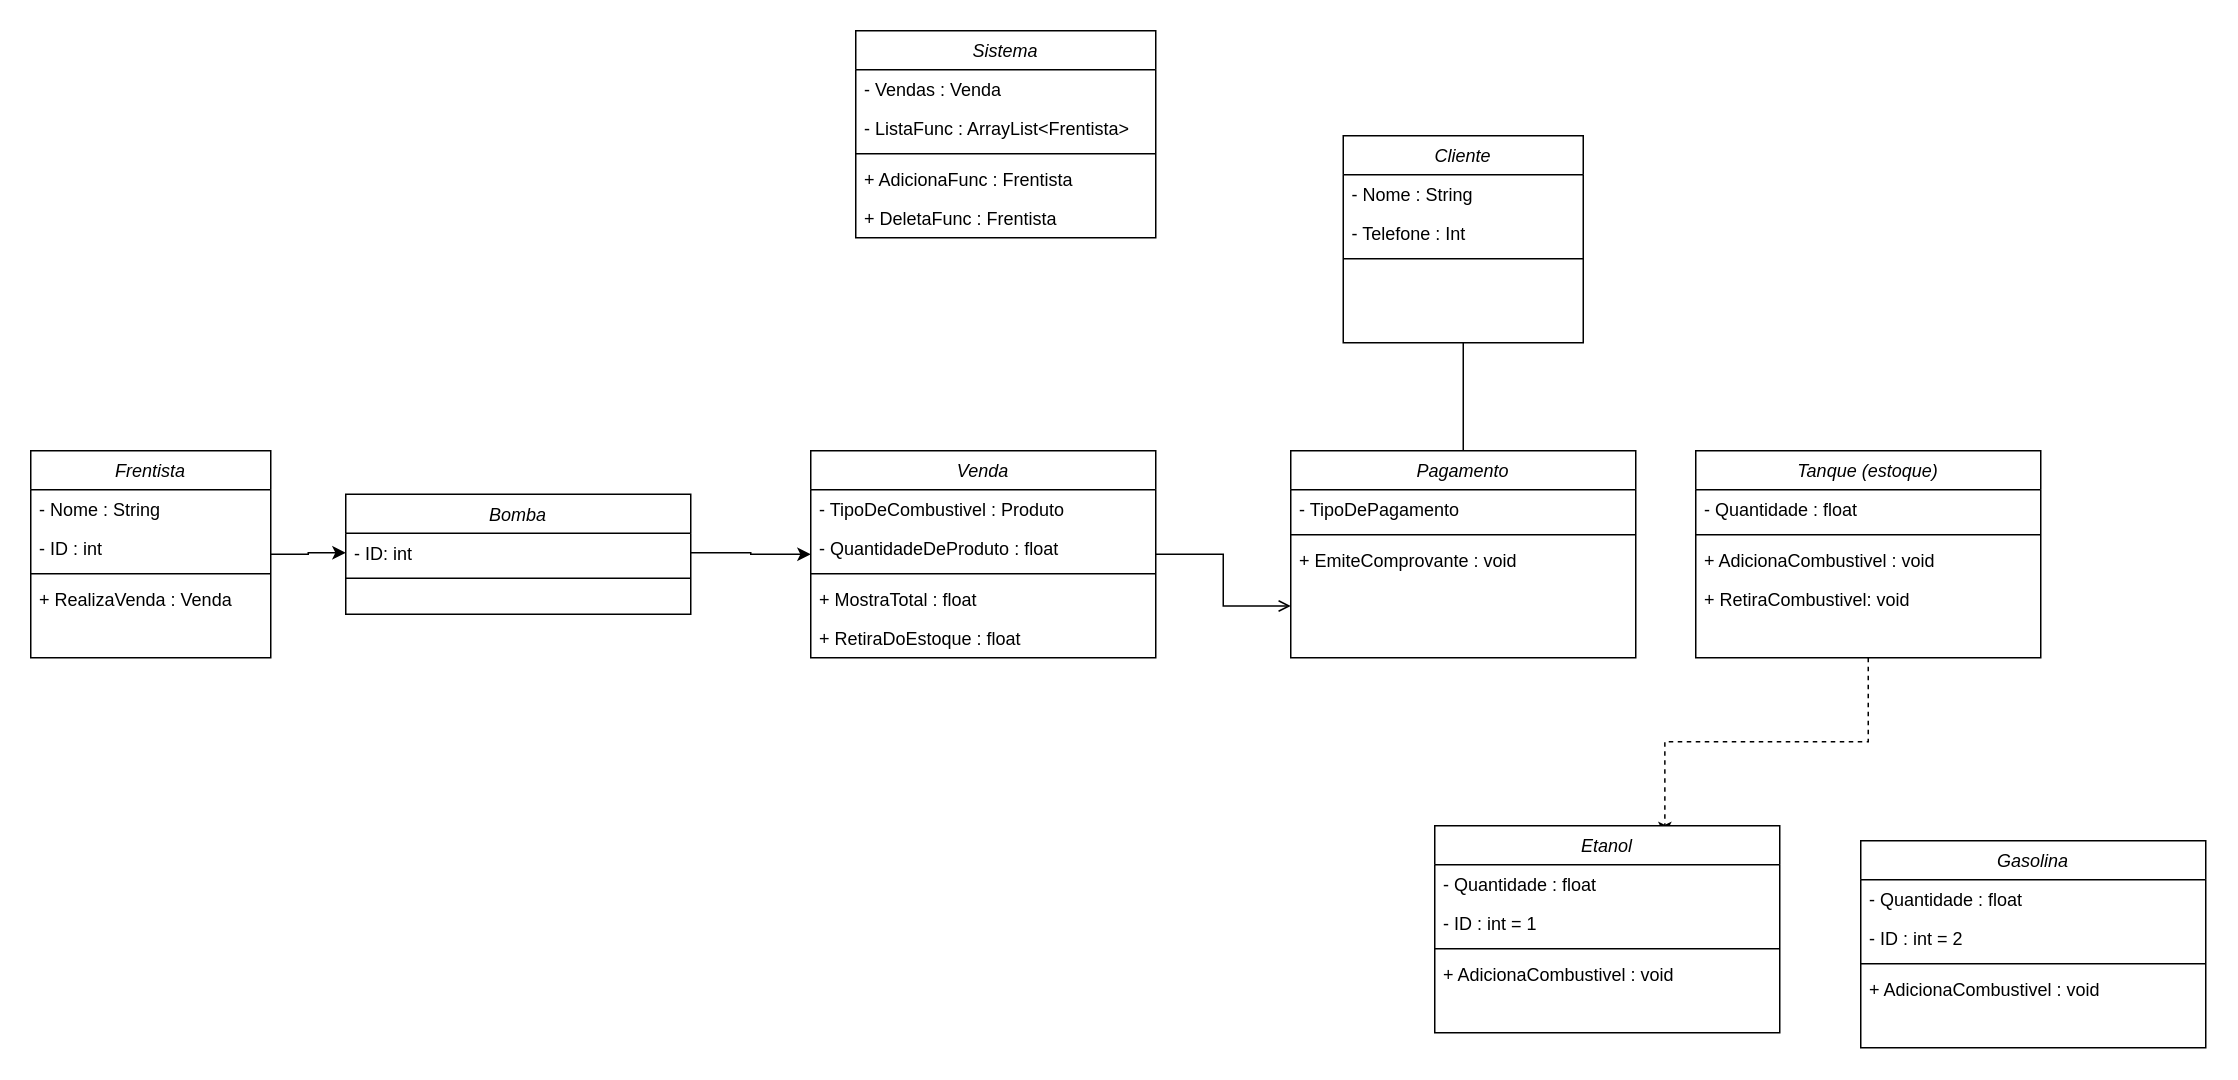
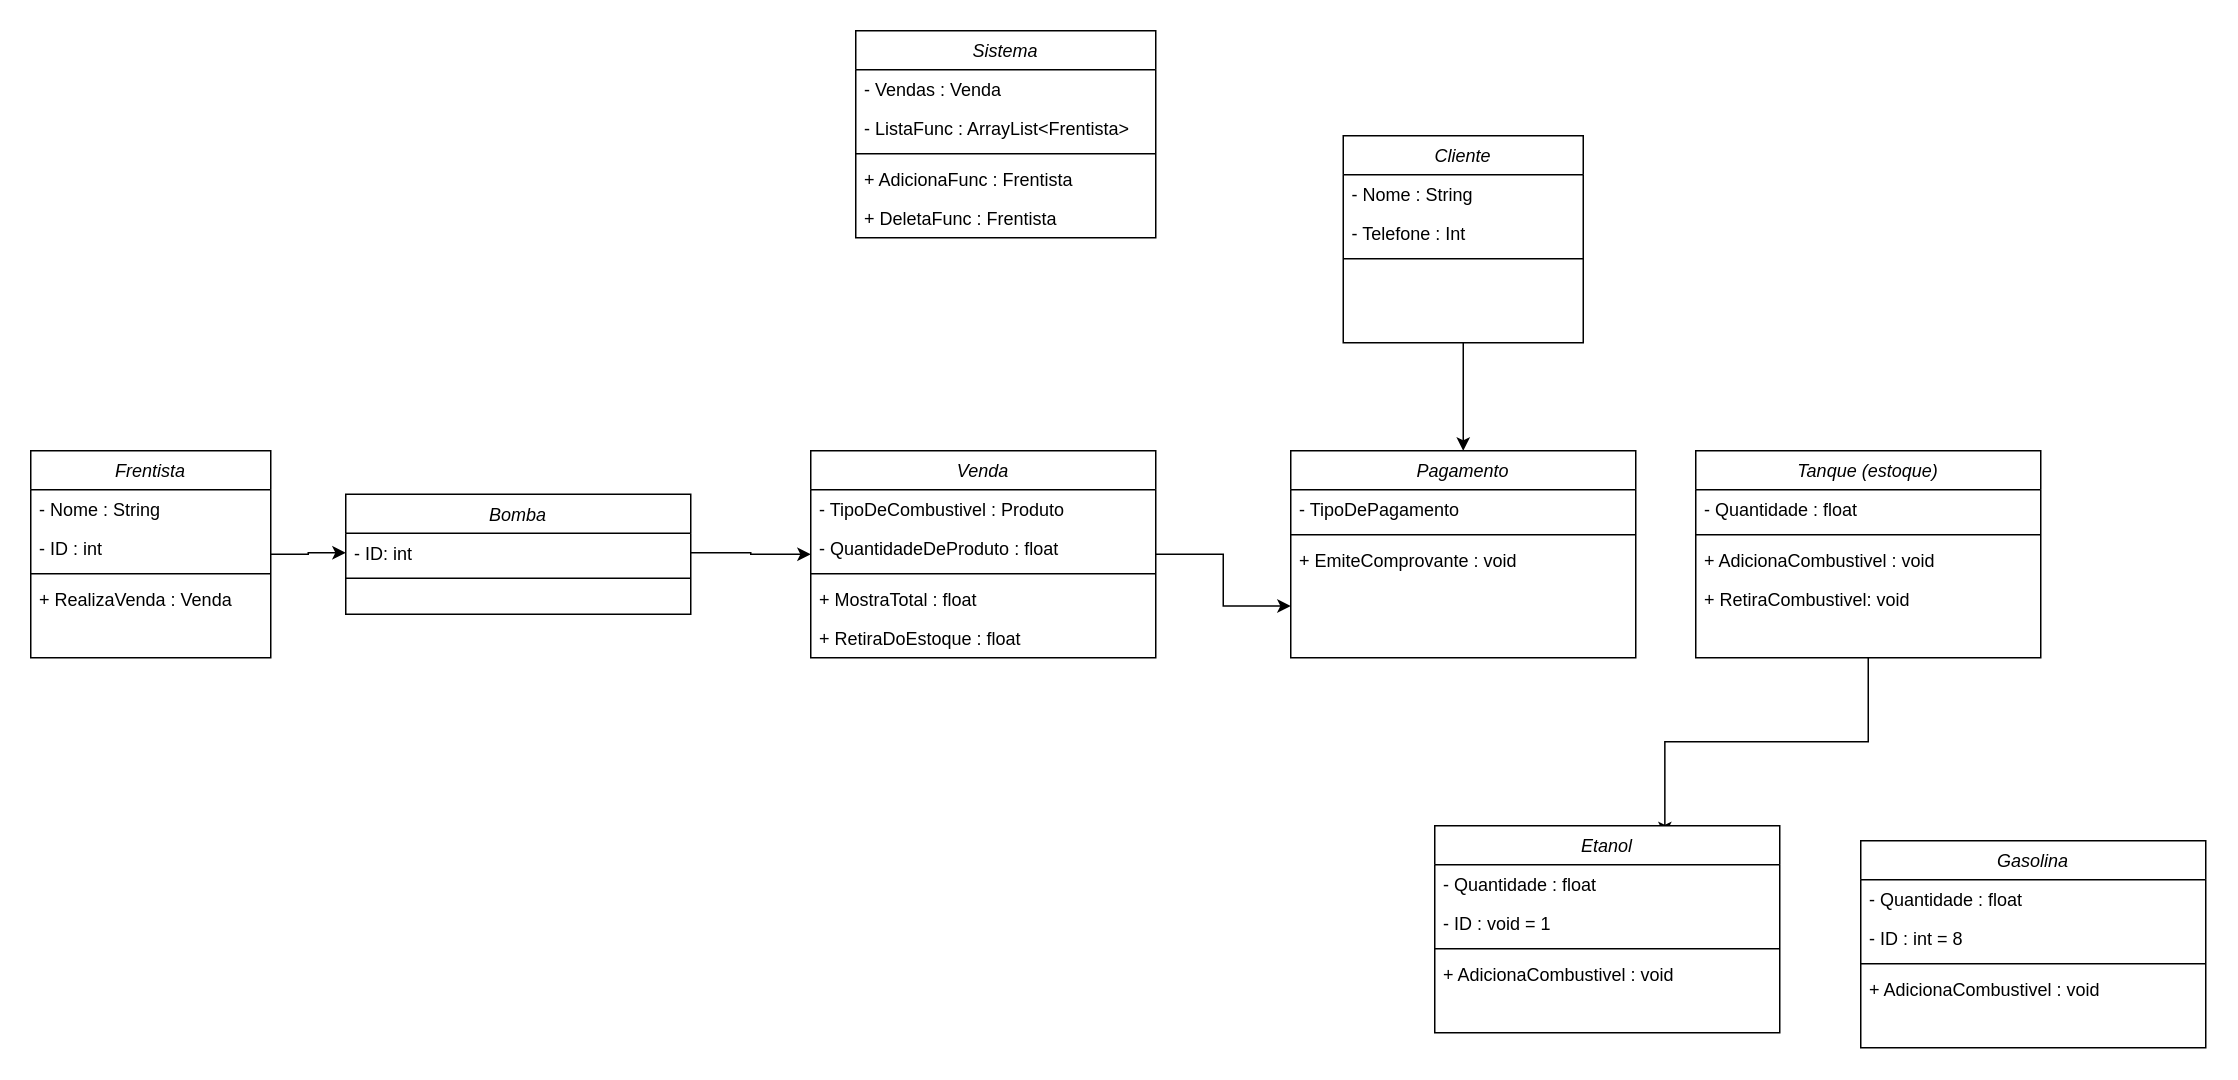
edge "Cliente" -- "Pagamento": arrowhead none -> classic
edge "Venda" -> "Pagamento": arrowhead open -> classic
edge "Tanque (estoque)" -> "Etanol": style dashed -> solid
node "- ID : int = 1": label "- ID : int = 1" -> "- ID : void = 1"
node "- ID : int = 2": label "- ID : int = 2" -> "- ID : int = 8"
